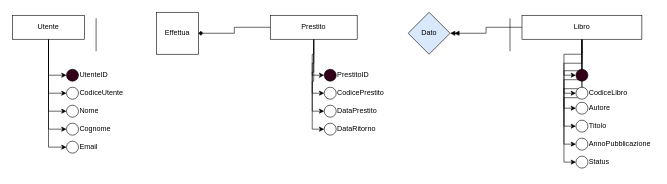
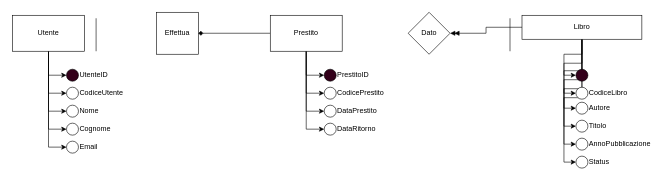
node "Utente": size 72x24 -> 72x36
node "Prestito": size 87x24 -> 72x36
node "Dato": fillcolor #dae8fc -> #ffffff
